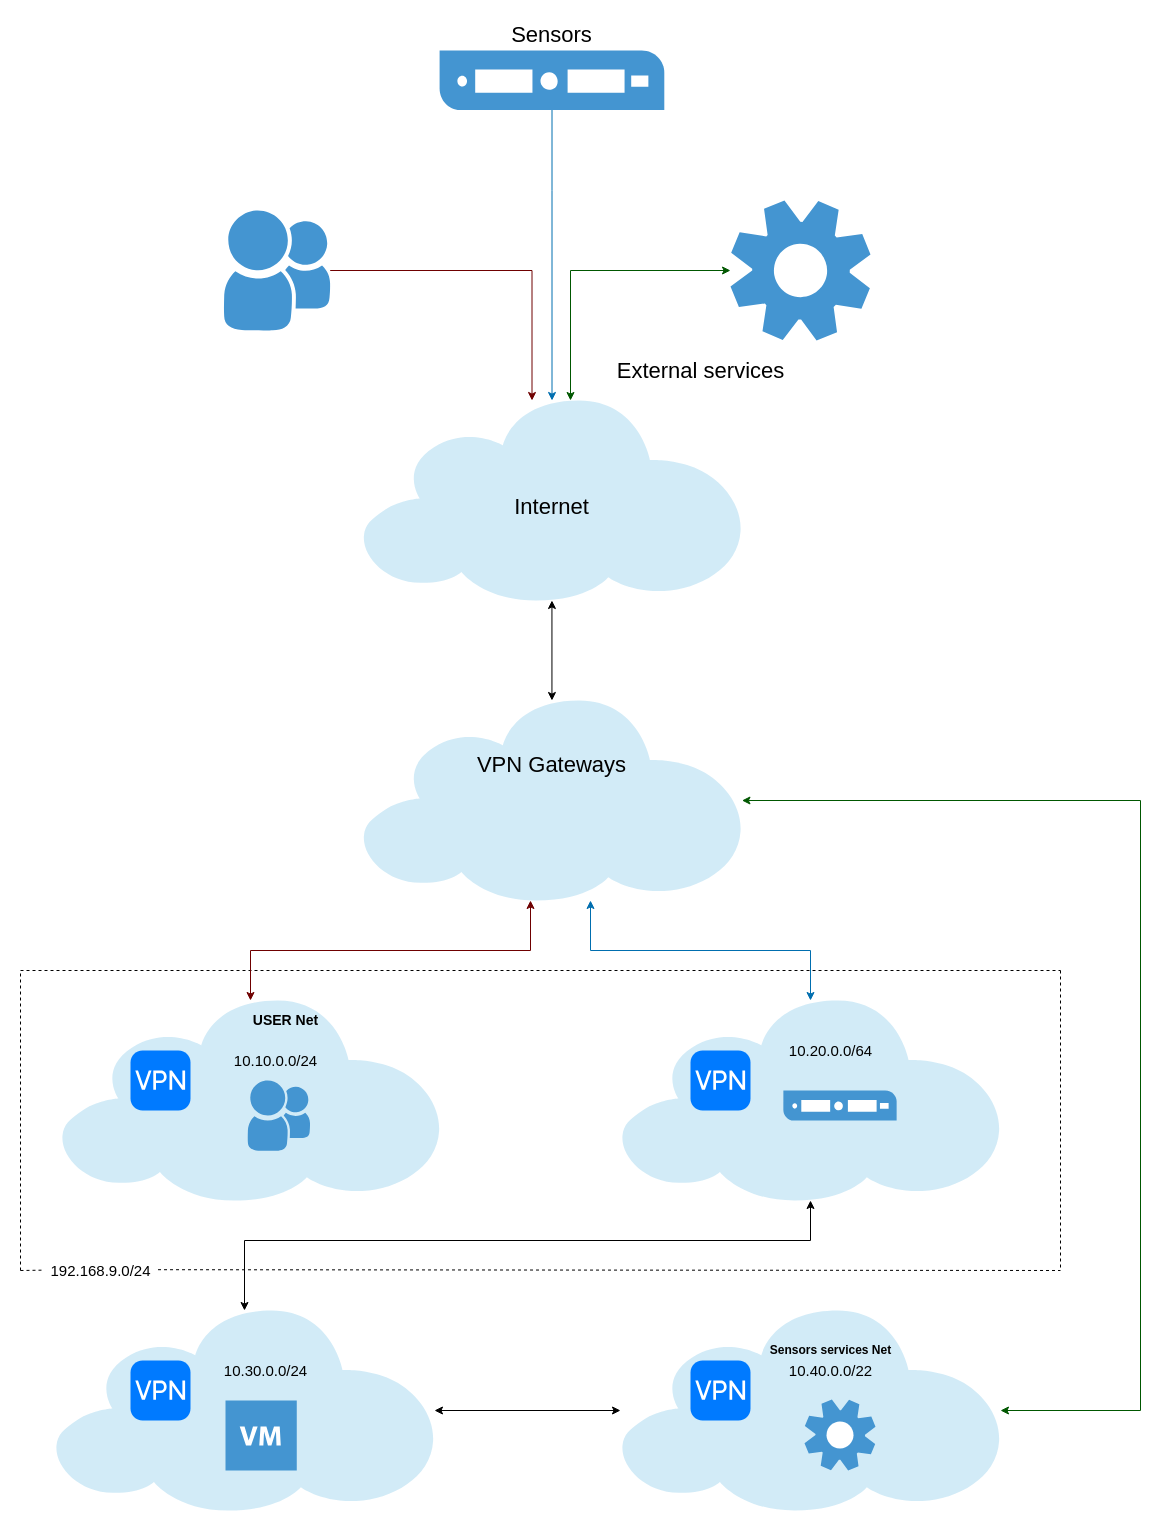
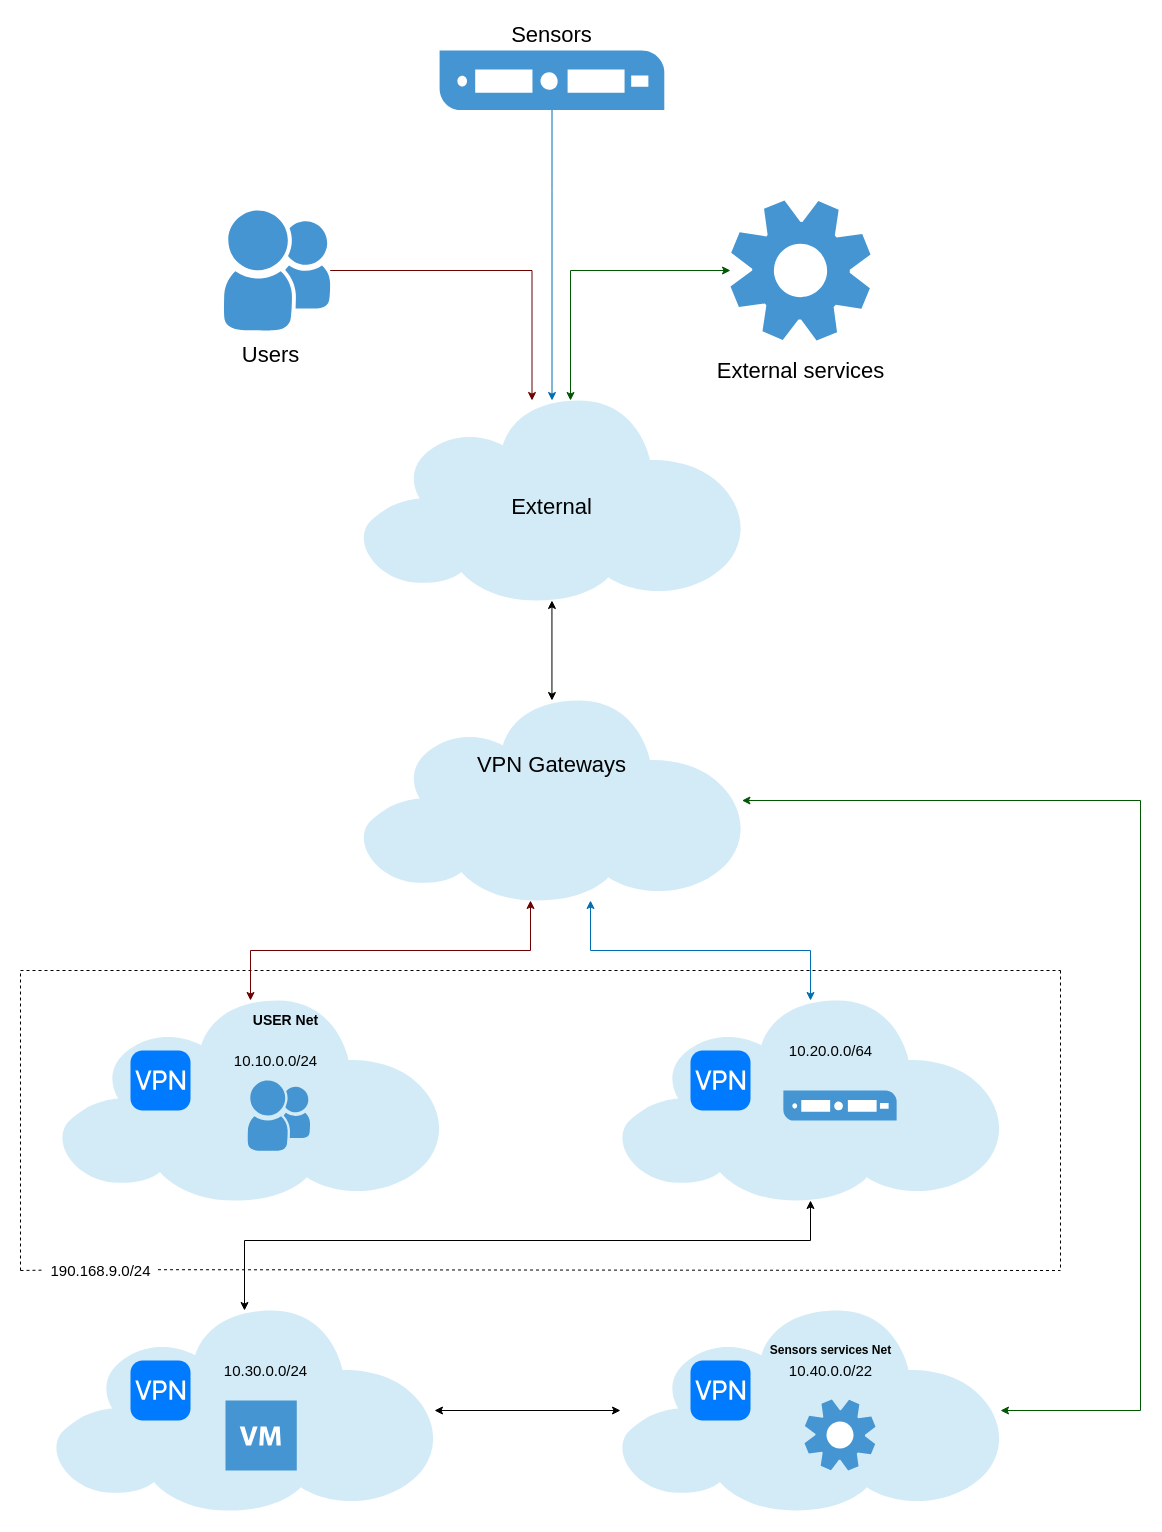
node "Users": added
node "External services": moved (701, 371) -> (801, 371)
node "Internet": label "Internet" -> "External"
node "192.168.9.0/24": label "192.168.9.0/24" -> "190.168.9.0/24"
